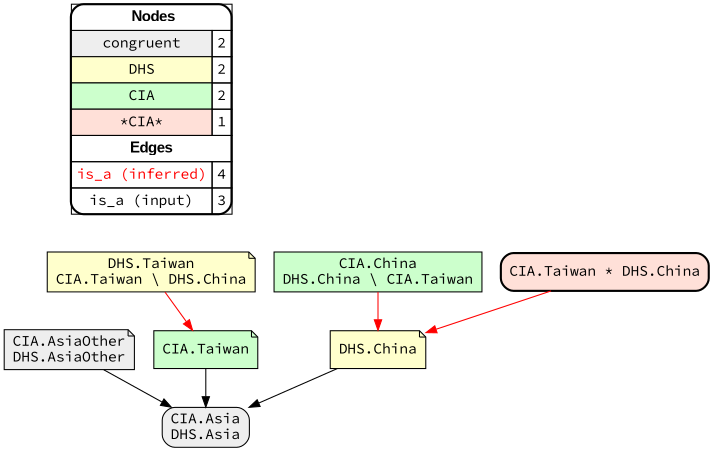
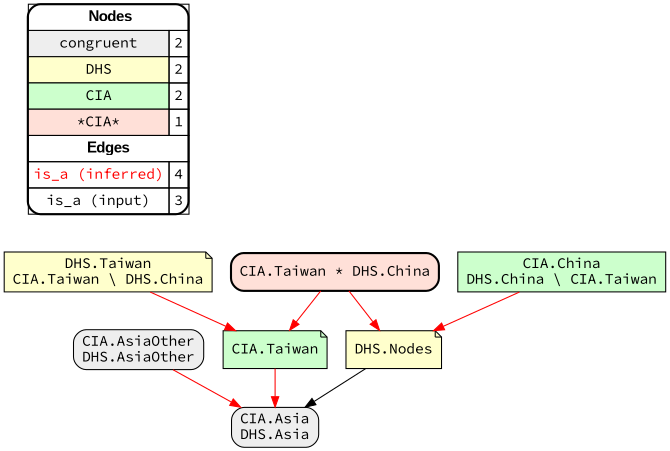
edge "CIA.Taiwan * DHS.China" -> "CIA.Taiwan": added
node "CIA.AsiaOther DHS.AsiaOther": shape note -> box
node "DHS.China": label "DHS.China" -> "DHS.Nodes"
edge "CIA.Taiwan" -> "CIA.Asia DHS.Asia": color #000000 -> #ff0000
edge "CIA.AsiaOther DHS.AsiaOther" -> "CIA.Asia DHS.Asia": color #000000 -> #ff0000
